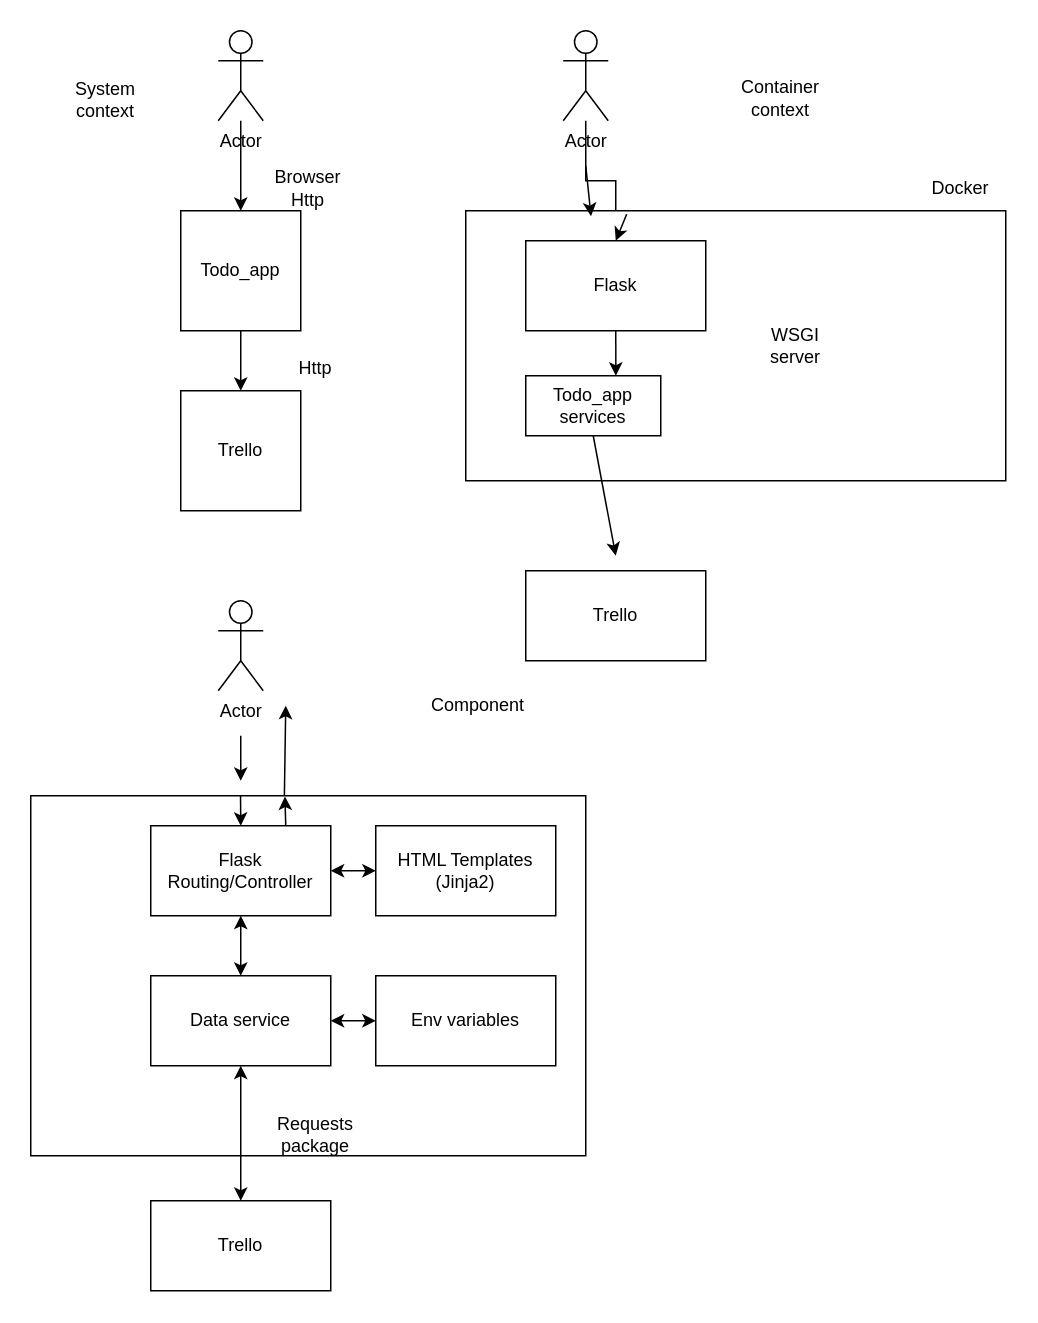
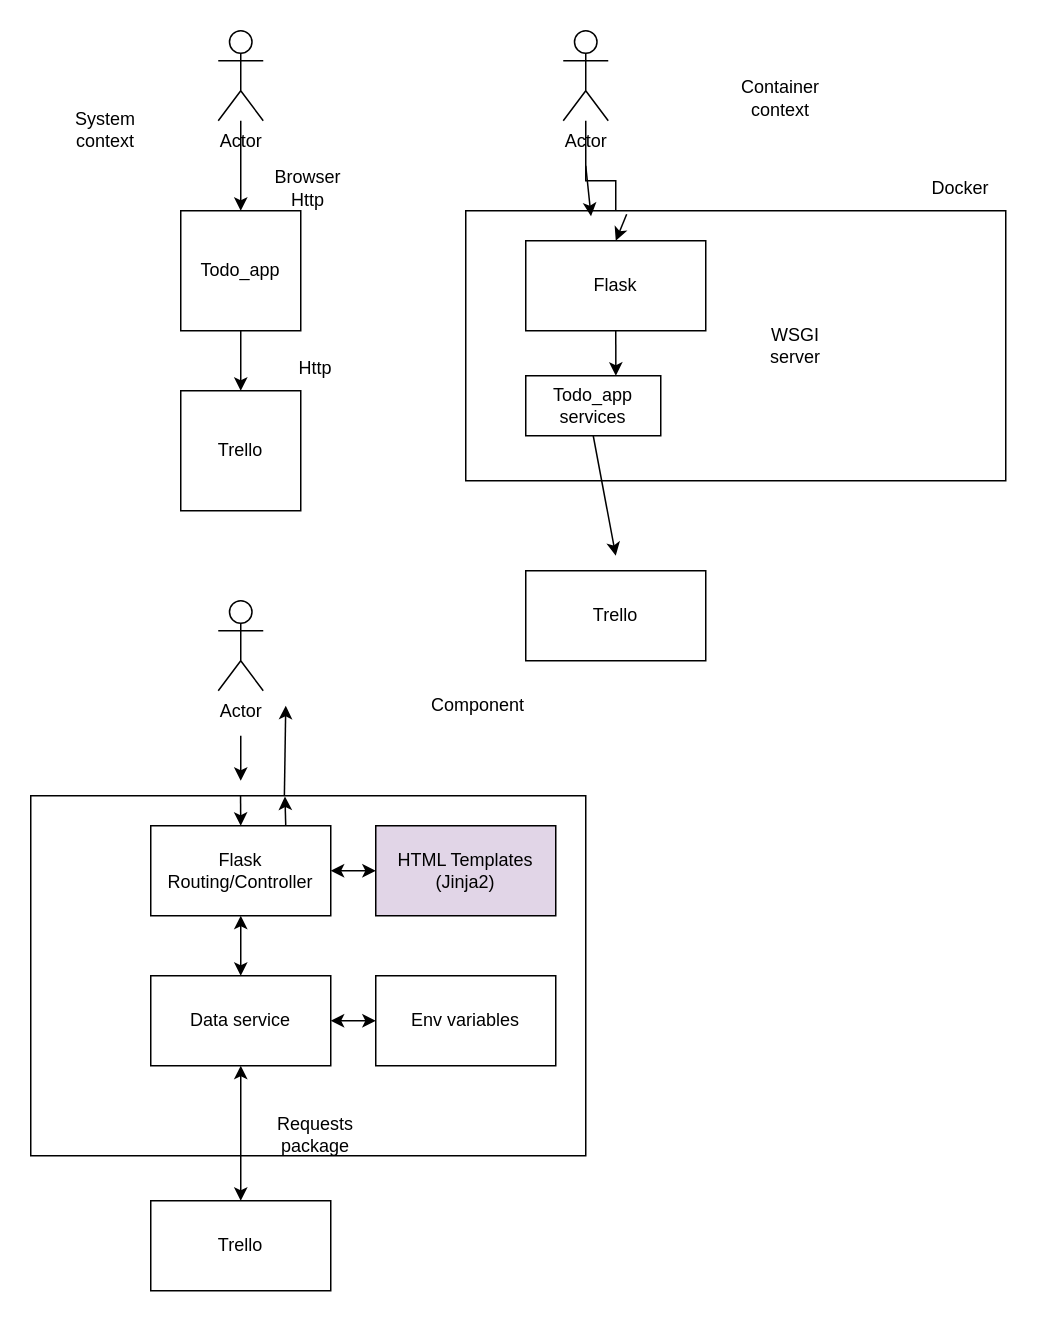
node "System context": moved (106, 100) -> (106, 130)
node "HTML Templates (Jinja2)": fillcolor #ffffff -> #e1d5e7
